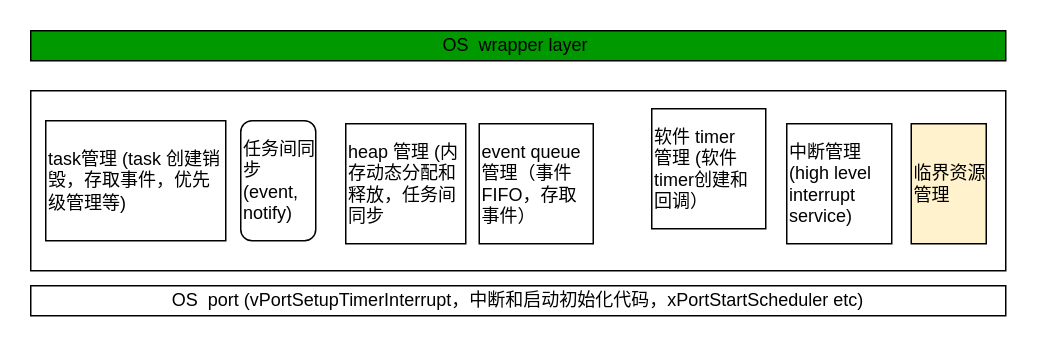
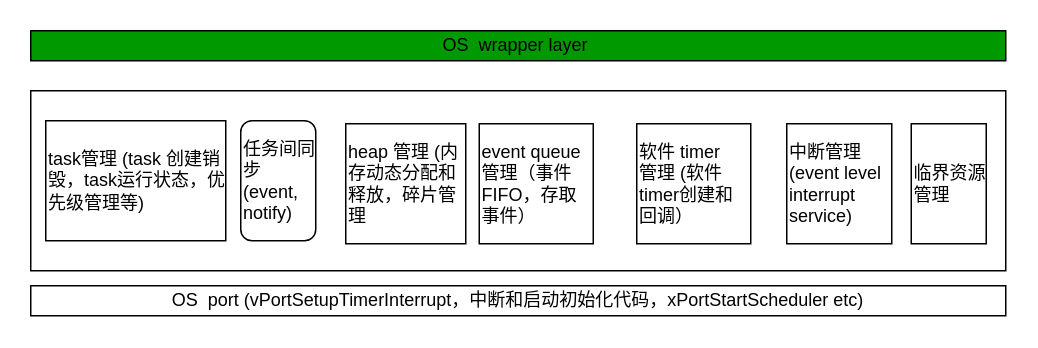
node "软件 timer 管理 (软件timer创建和回调）": moved (709, 169) -> (694, 184)
node "task管理 (task 创建销毁，存取事件，优先级管理等)": label "task管理 (task 创建销毁，存取事件，优先级管理等)" -> "task管理 (task 创建销毁，task运行状态，优先级管理等)"
node "heap 管理 (内存动态分配和释放，任务间同步": label "heap 管理 (内存动态分配和释放，任务间同步" -> "heap 管理 (内存动态分配和释放，碎片管理"
node "中断管理 (high level interrupt service)": label "中断管理 (high level interrupt service)" -> "中断管理 (event level interrupt service)"
node "临界资源管理": fillcolor #fff2cc -> #ffffff
